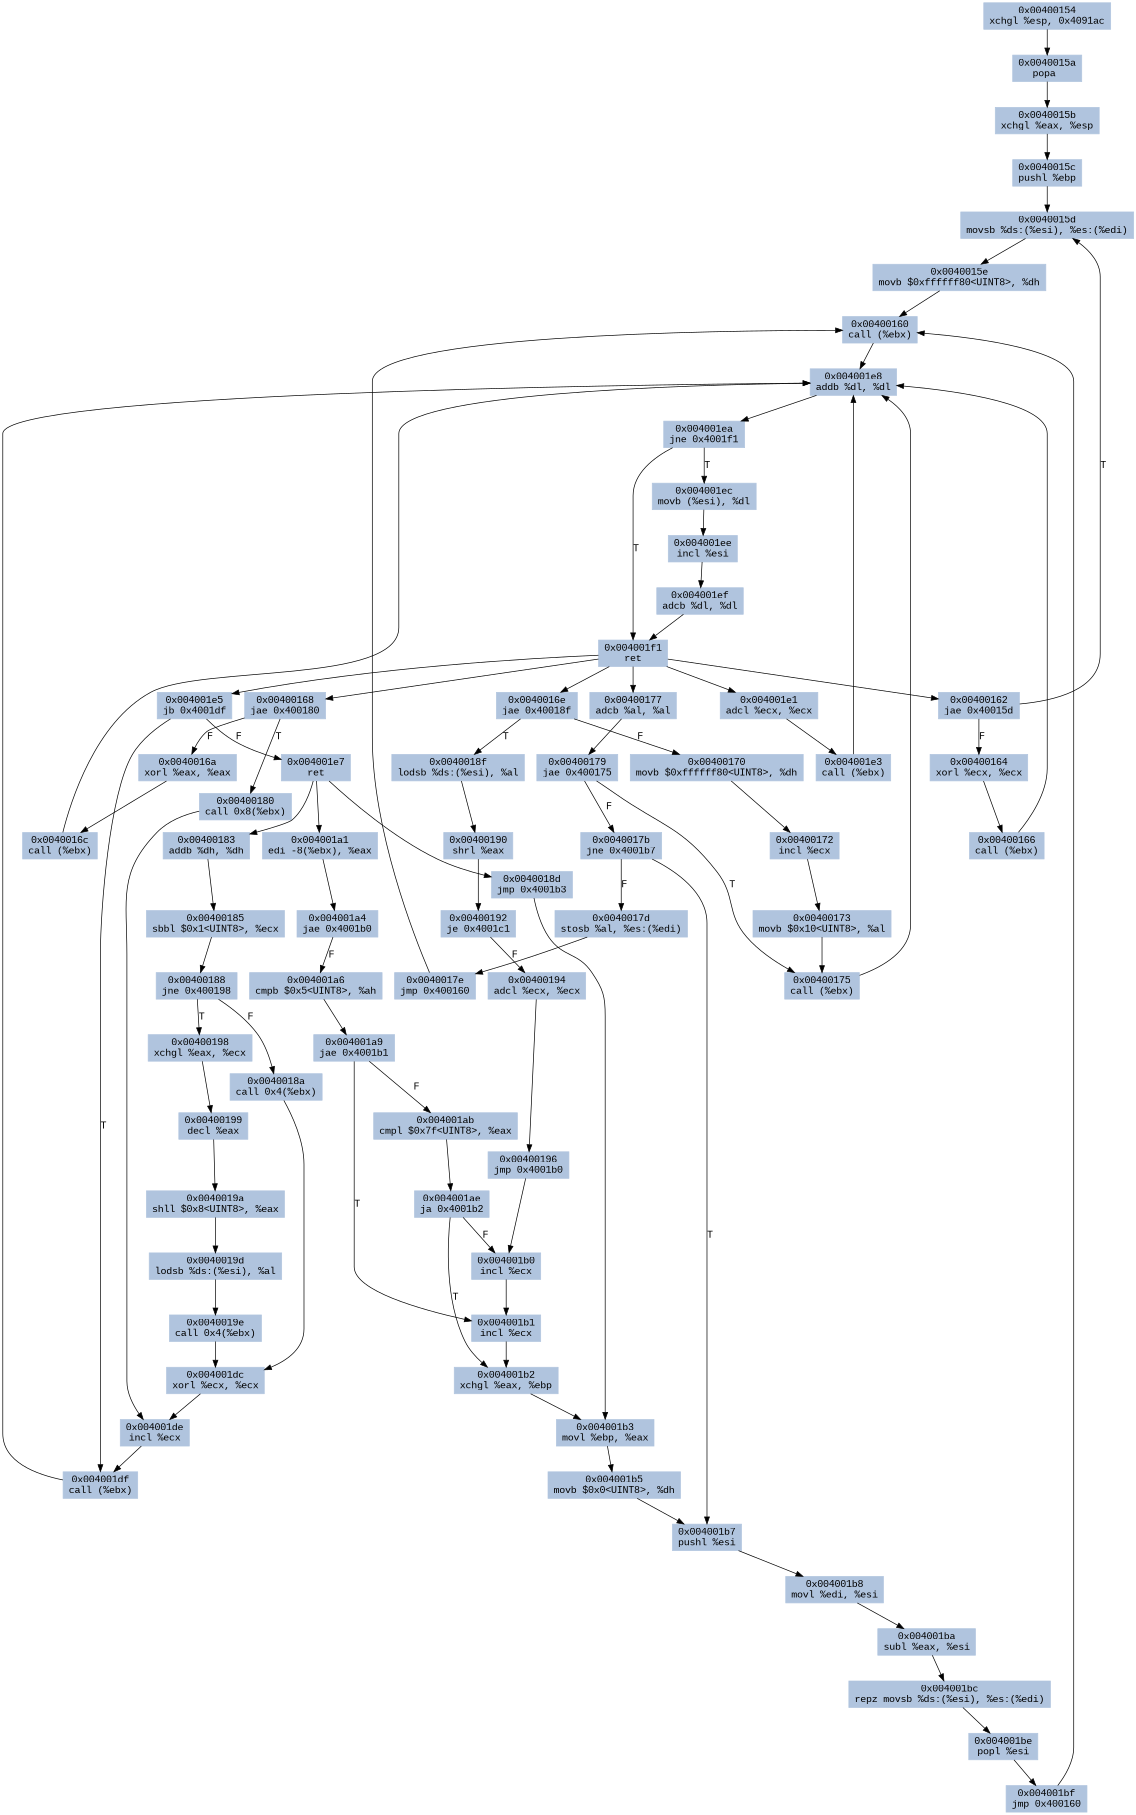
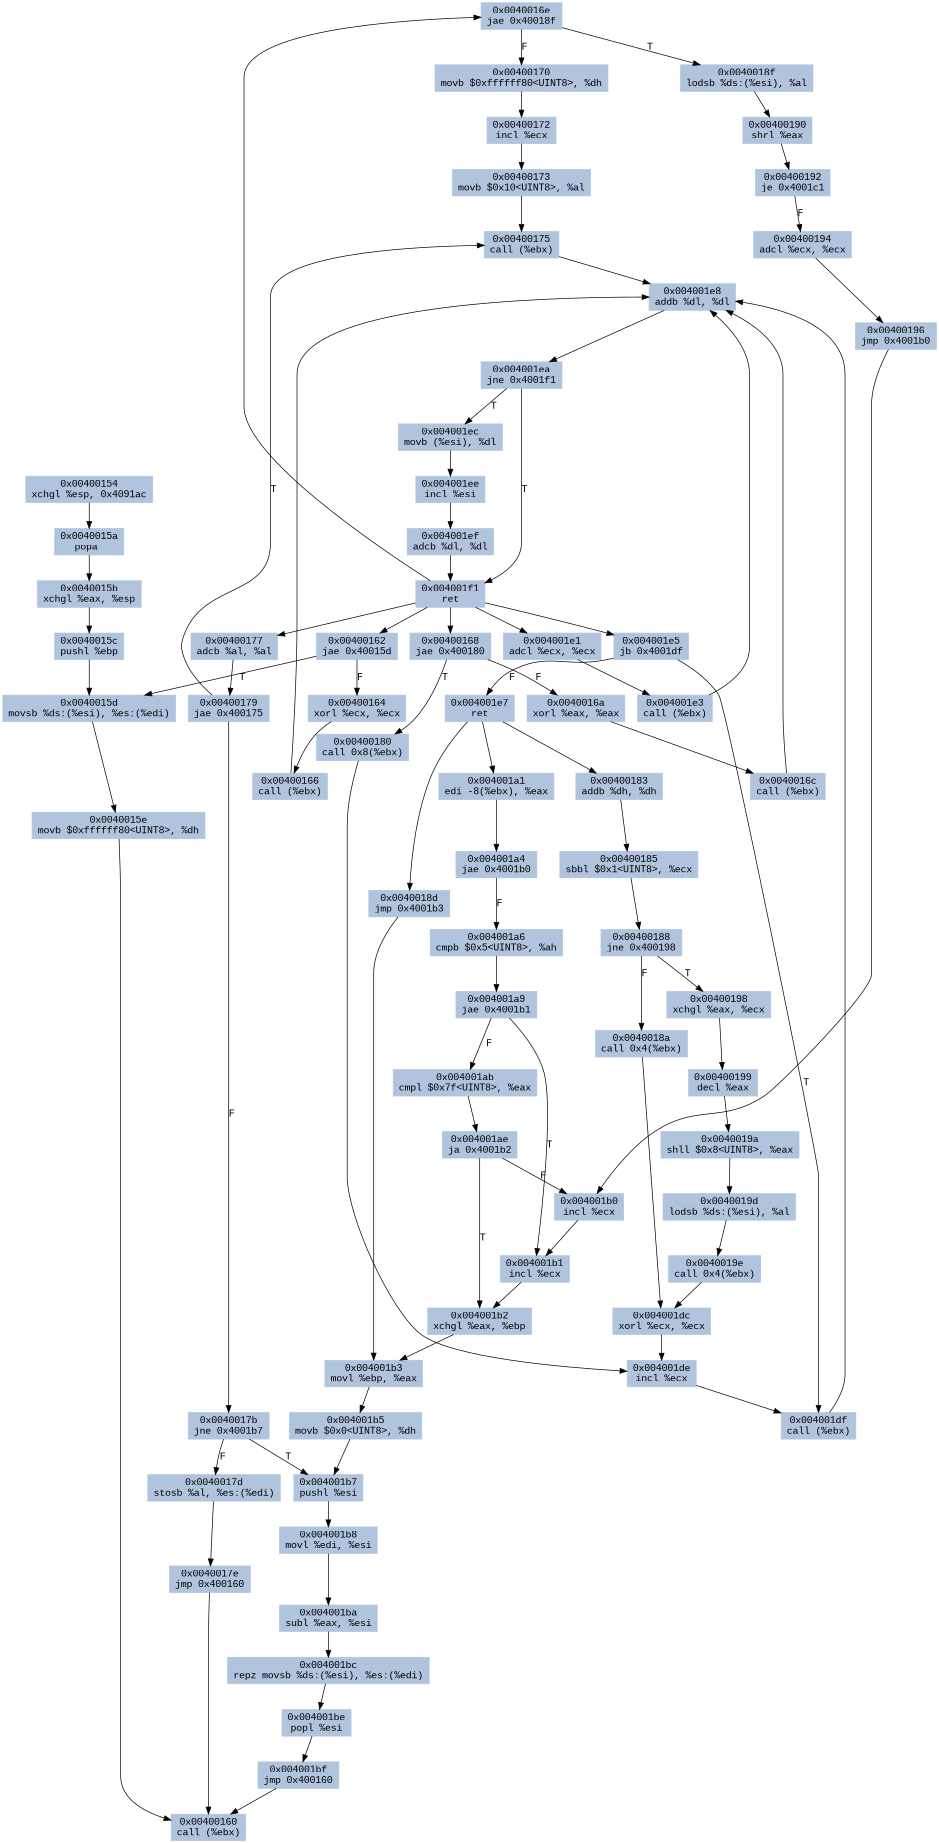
edge "0x00400160 call (%ebx)" -> "0x004001e8 addb %dl, %dl": removed
